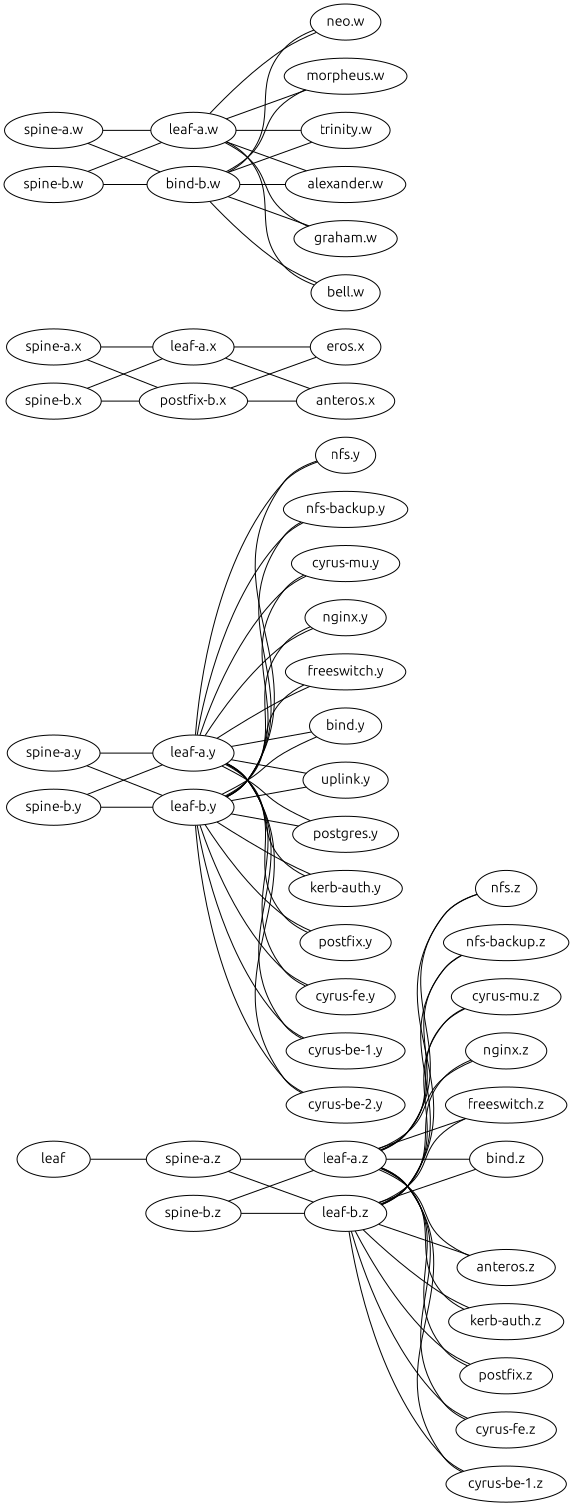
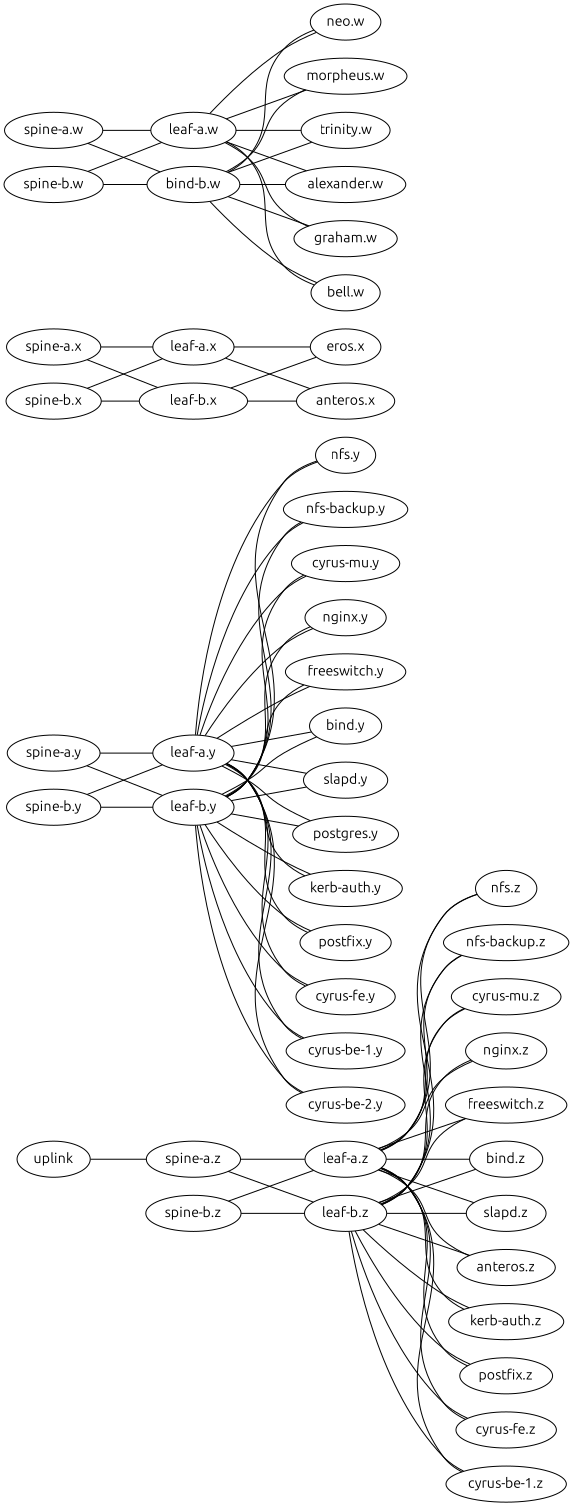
node "postfix-b.x": label "postfix-b.x" -> "leaf-b.x"
node "uplink.y": label "uplink.y" -> "slapd.y"
node "leaf": label "leaf" -> "uplink"
node "slapd.z": added
